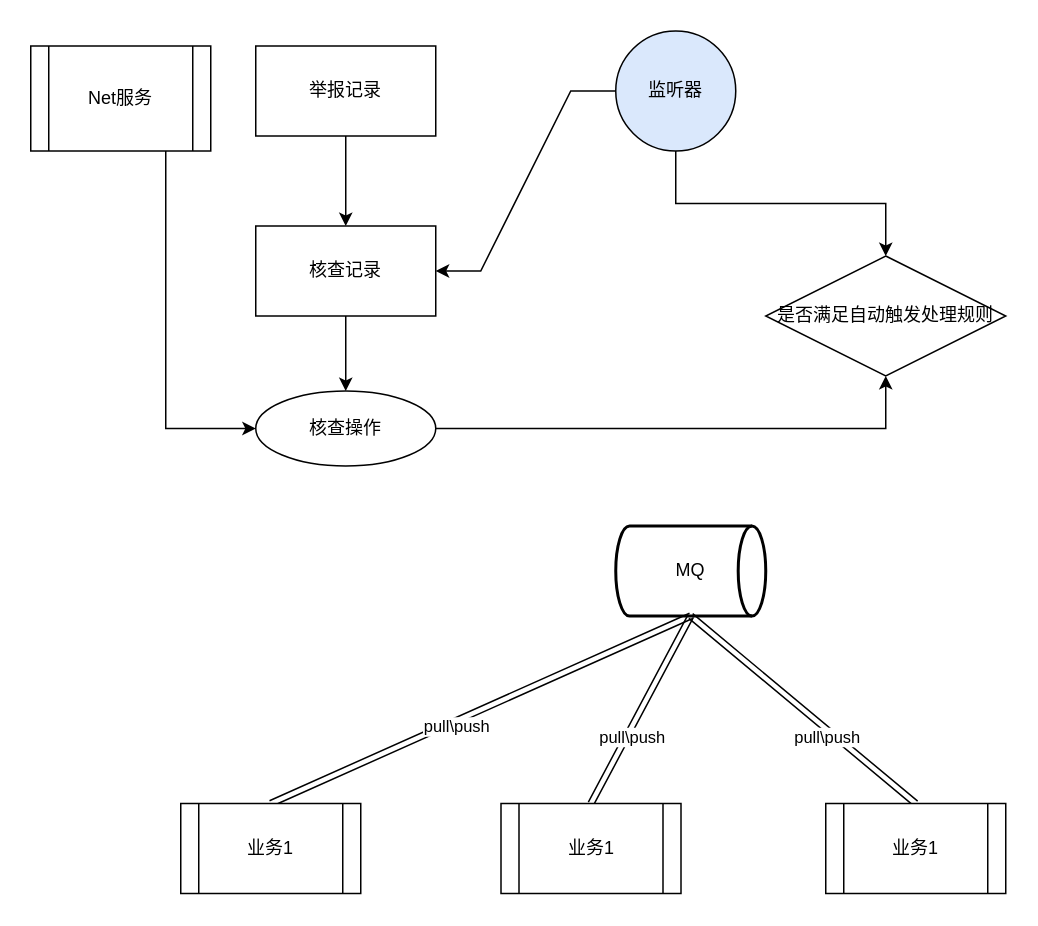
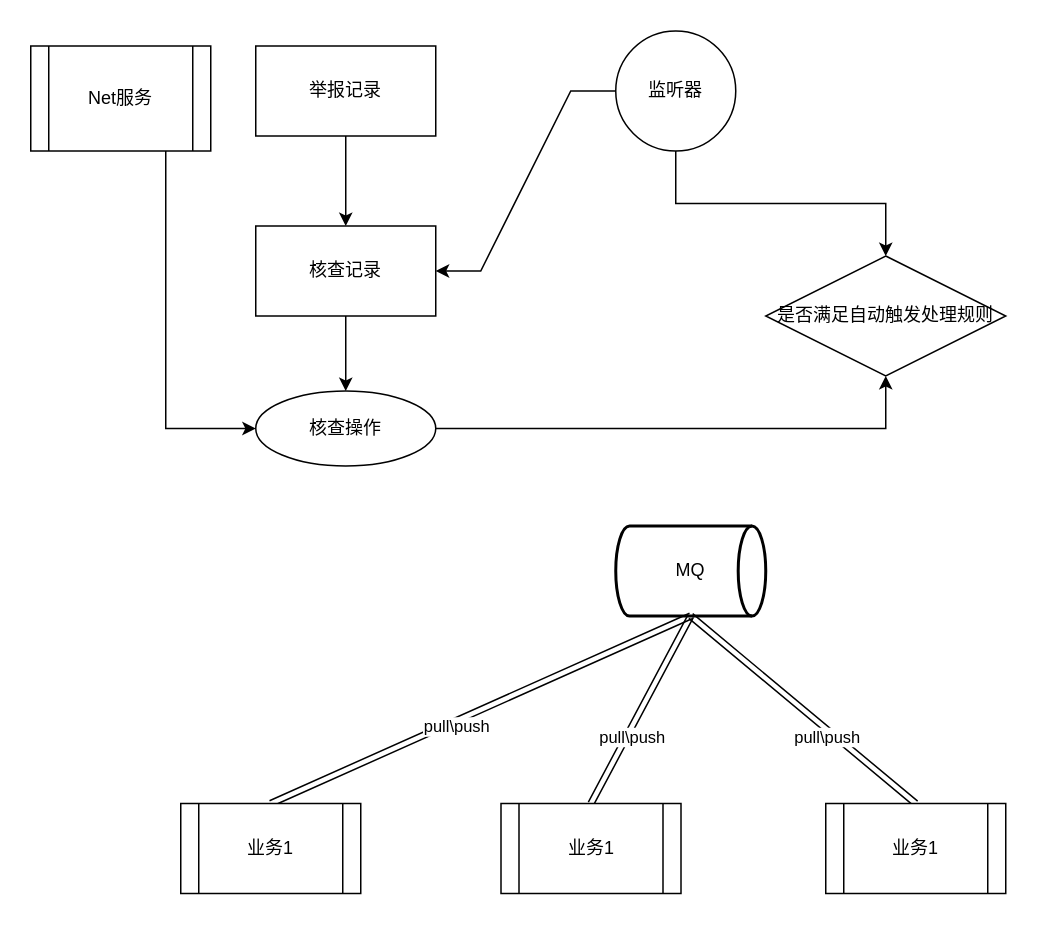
node "监听器": fillcolor #dae8fc -> #ffffff
